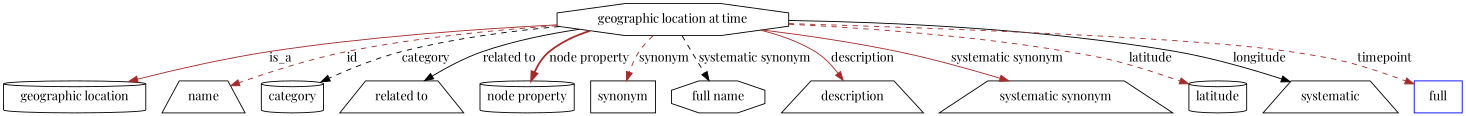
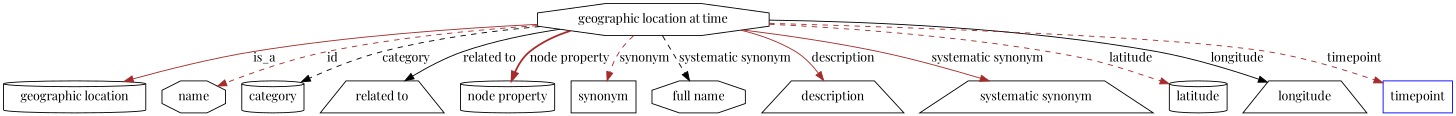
node "name": shape trapezium -> octagon
node "systematic": label "systematic" -> "longitude"
node "full": label "full" -> "timepoint"
